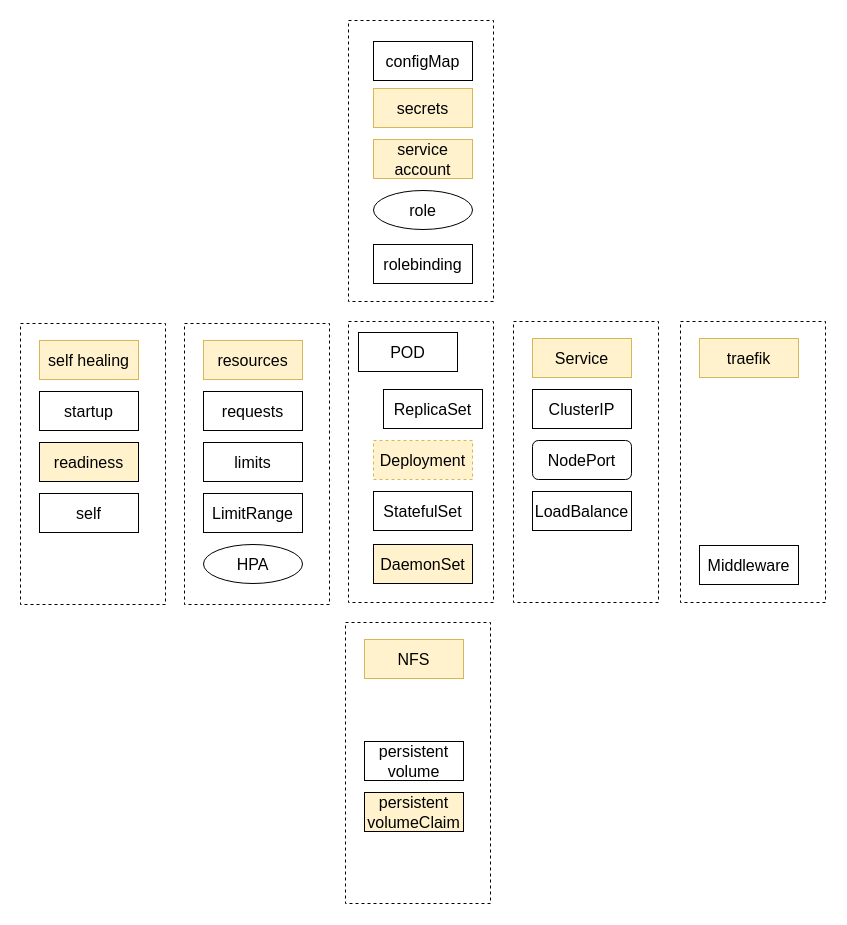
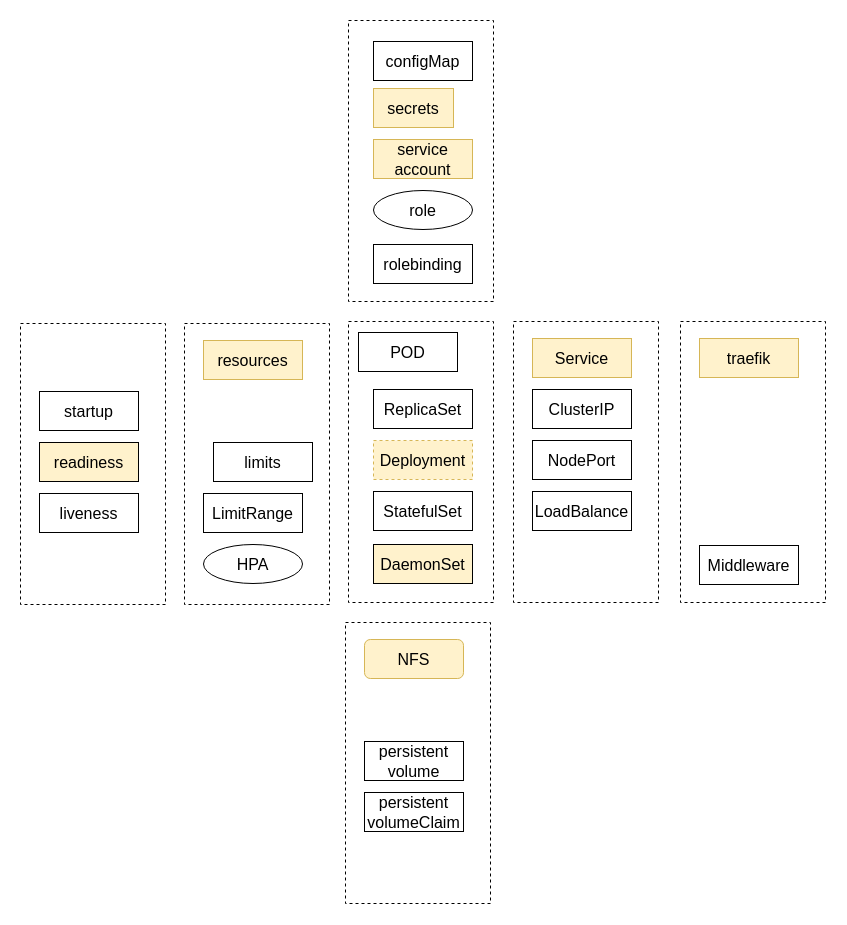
node "secrets": size 99x39 -> 80x39
node "self healing": removed
node "ReplicaSet": moved (433, 409) -> (423, 409)
node "requests": removed
node "NodePort": shape rounded rectangle -> rectangle
node "limits": moved (253, 462) -> (263, 462)
node "self": label "self" -> "liveness"
node "NFS": shape rectangle -> rounded rectangle
node "persistent volumeClaim": fillcolor #fff2cc -> #ffffff
